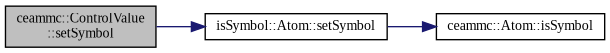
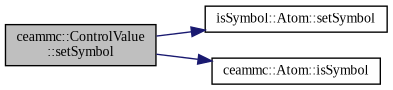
edge "isSymbol::Atom::setSymbol" -> "ceammc::Atom::isSymbol": now "ceammc::ControlValue ::setSymbol" -> "ceammc::Atom::isSymbol"
